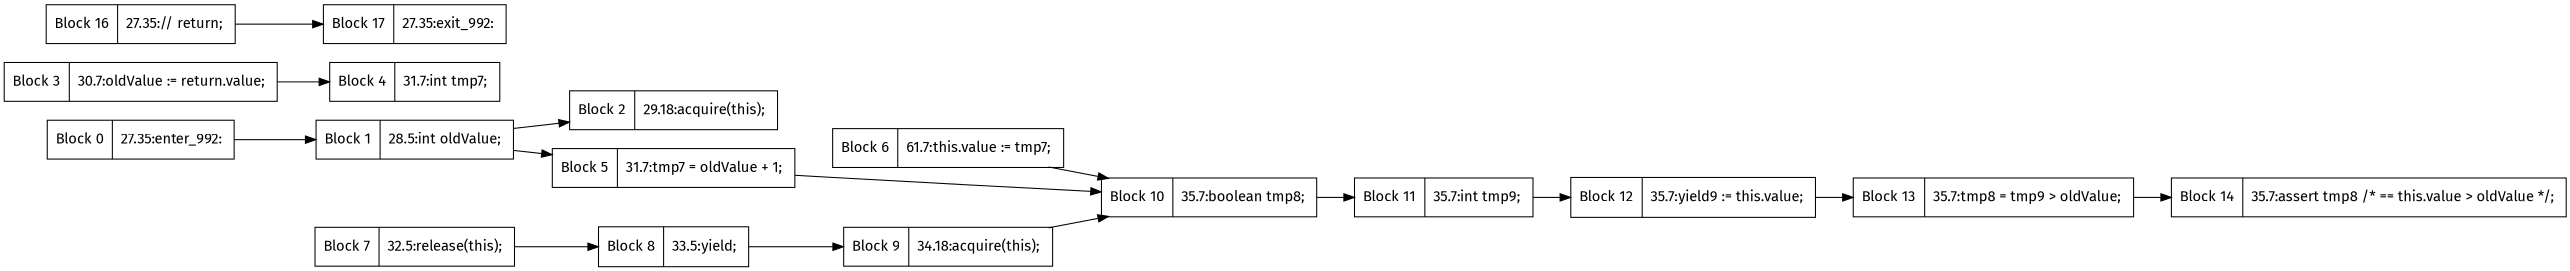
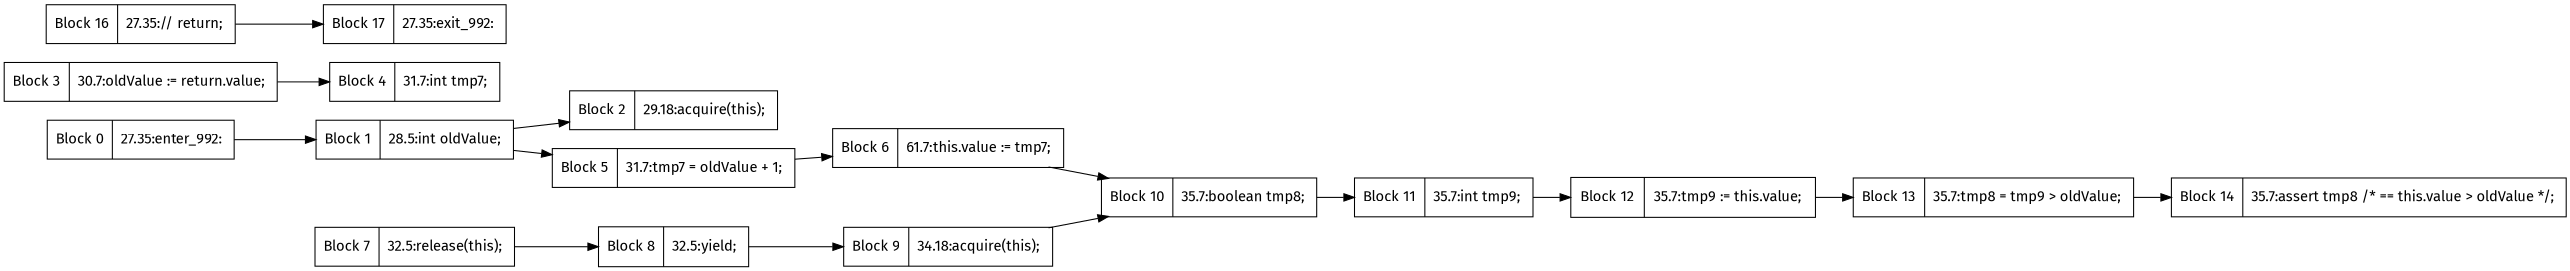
edge "Block 5" -> "Block 10": now "Block 5" -> "Block 6"
node "Block 12": text "35.7:yield9 := this.value;" -> "35.7:tmp9 := this.value;"
node "Block 8": text "33.5:yield;" -> "32.5:yield;"
